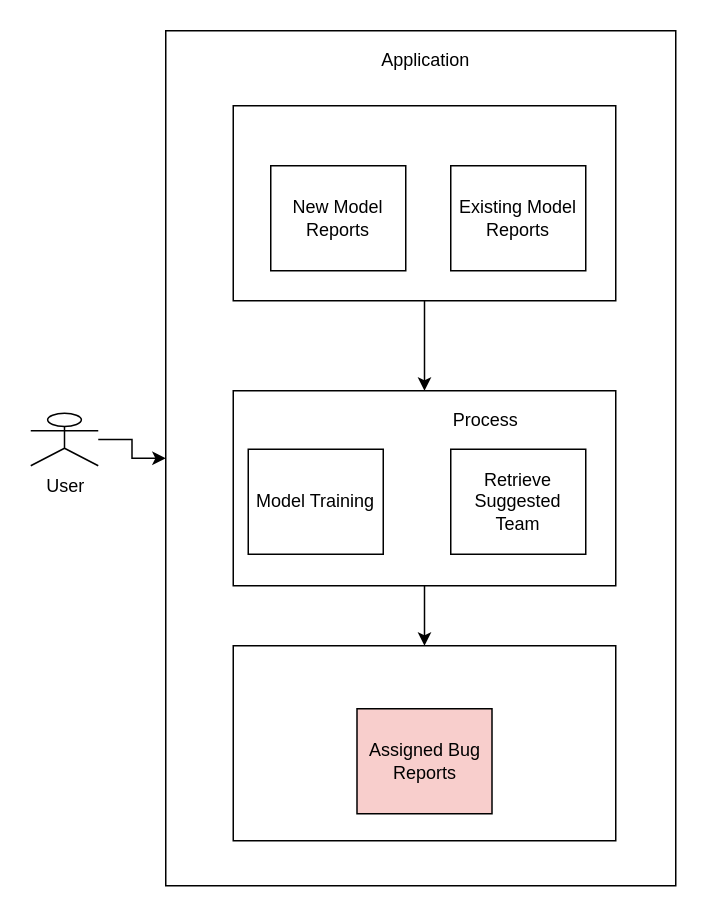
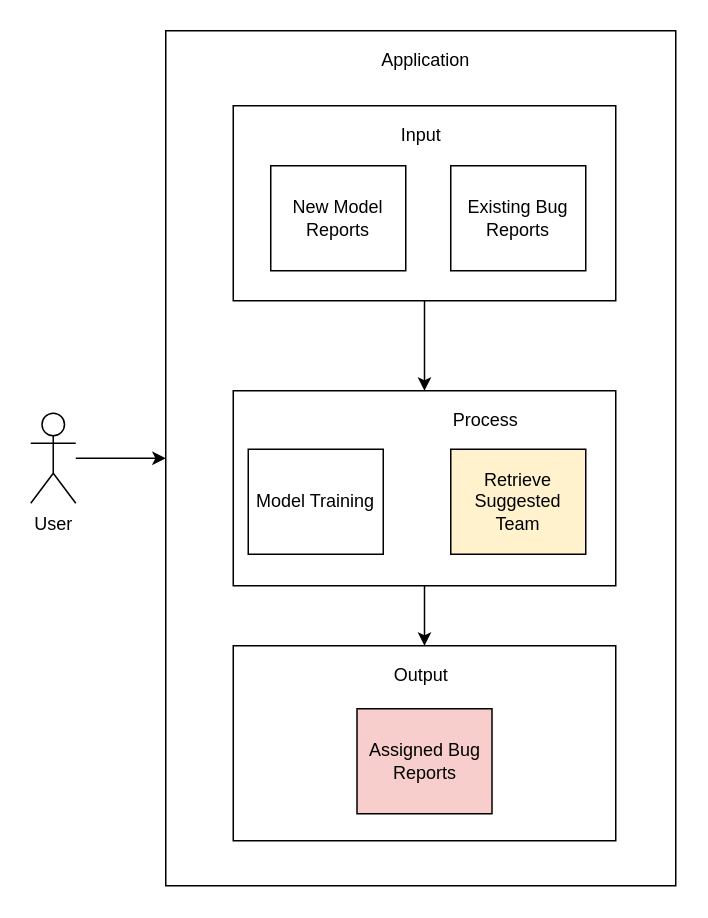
node "Input": added
node "Existing Model Reports": label "Existing Model Reports" -> "Existing Bug Reports"
node "User": size 68x53 -> 45x90
node "Retrieve Suggested Team": fillcolor #ffffff -> #fff2cc
node "Output": added
